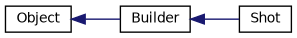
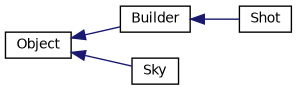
node "Sky": added
